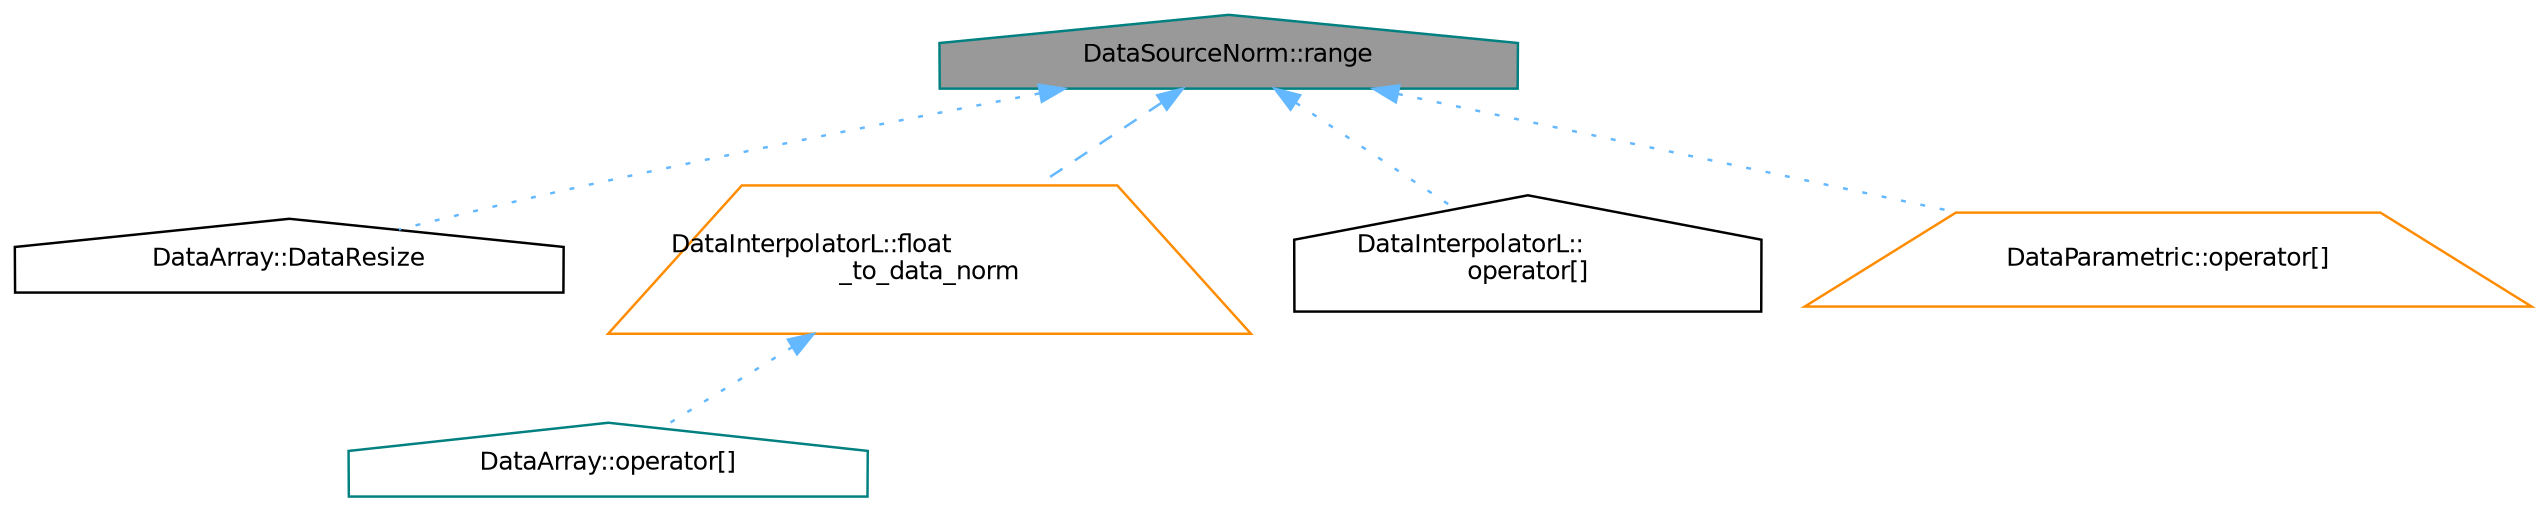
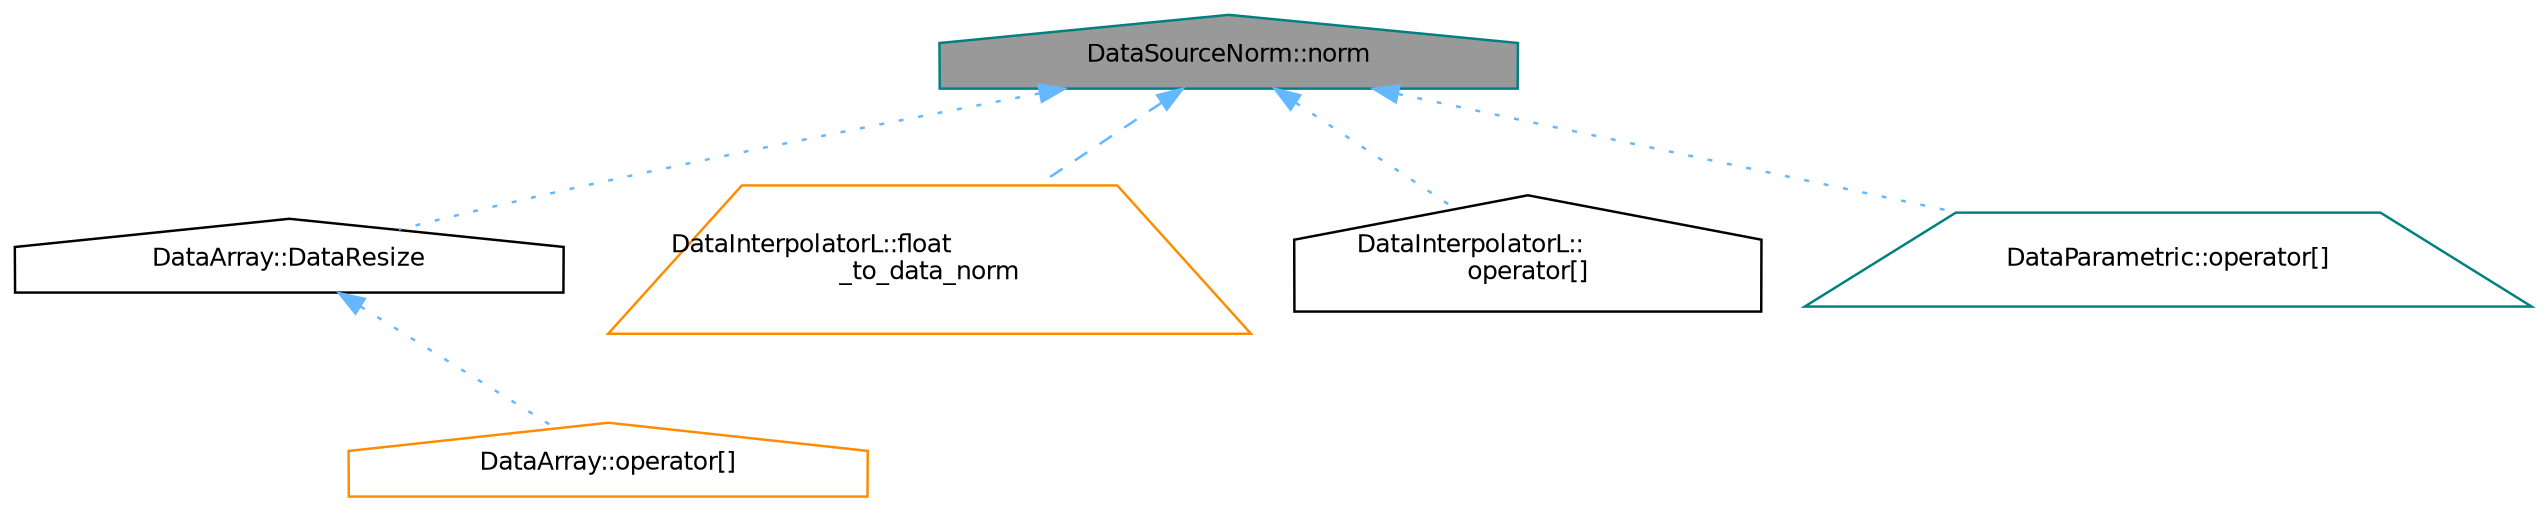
node "DataSourceNorm::range": label "DataSourceNorm::range" -> "DataSourceNorm::norm"
node "DataParametric::operator[]": color darkorange -> teal
edge "DataArray::operator[]" -> "DataInterpolatorL::float _to_data_norm": now "DataArray::operator[]" -> "DataArray::DataResize"
node "DataArray::operator[]": color teal -> darkorange
